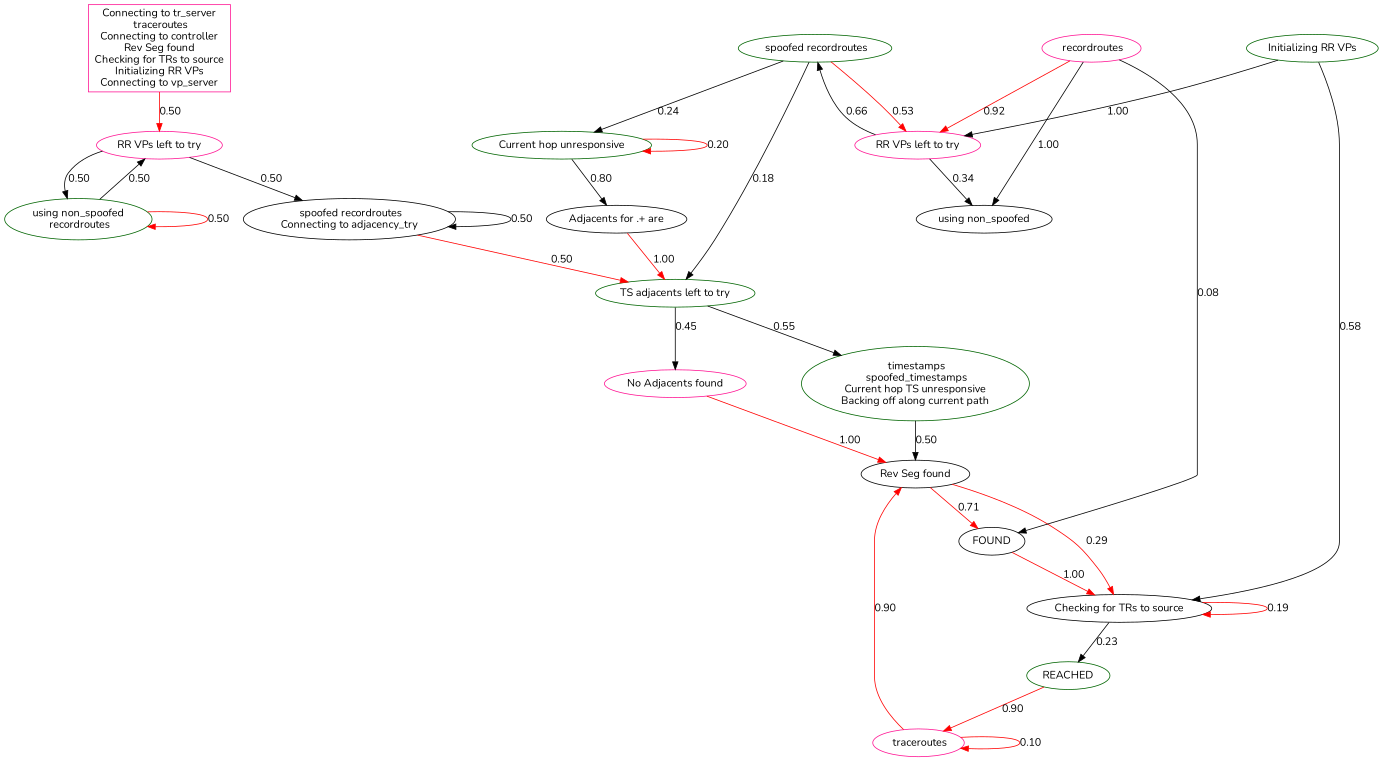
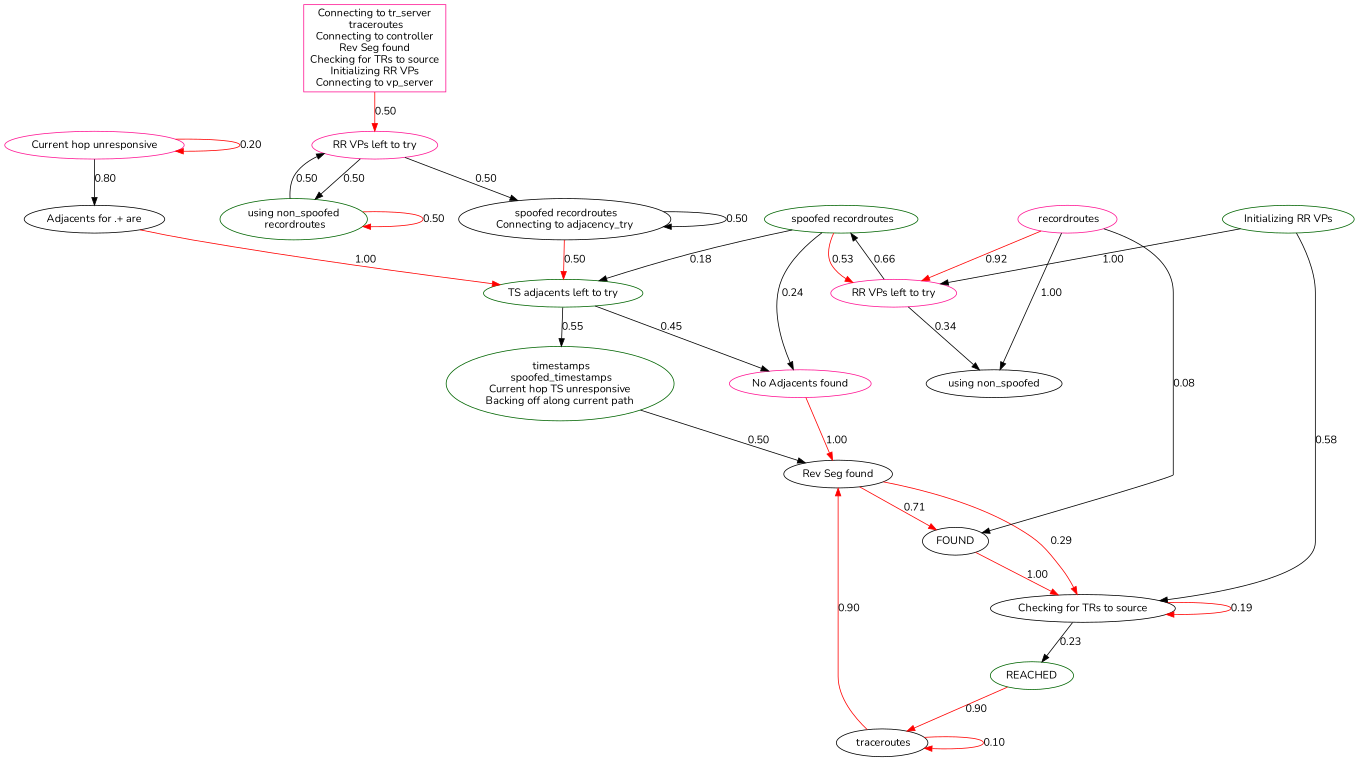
edge "spoofed recordroutes" -> "Current hop unresponsive": now "spoofed recordroutes" -> "No Adjacents found"
node "Current hop unresponsive": color darkgreen -> deeppink
node "traceroutes": color deeppink -> black
